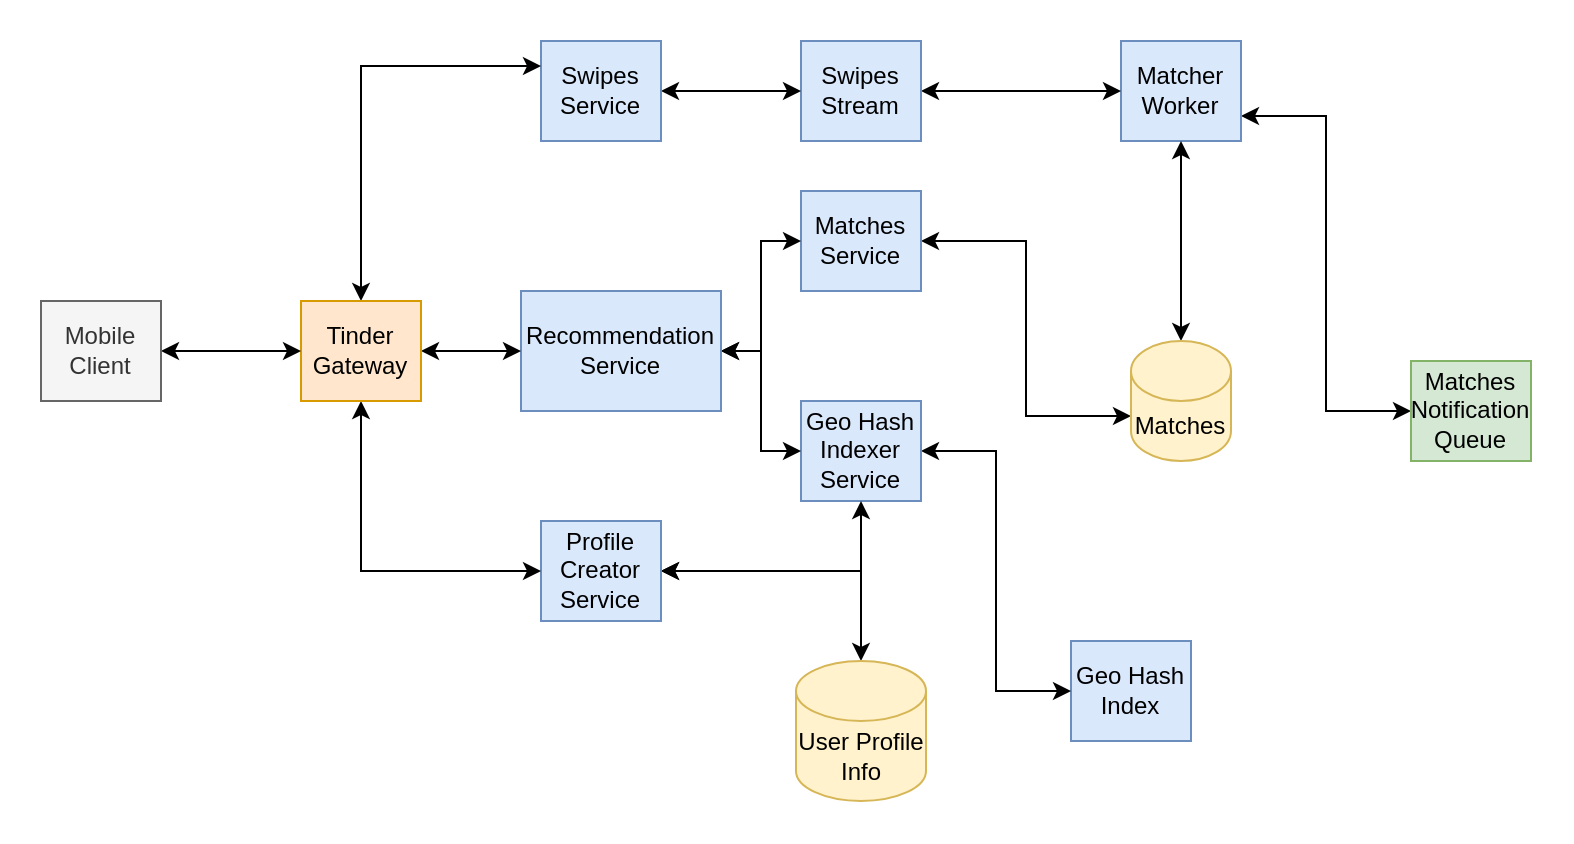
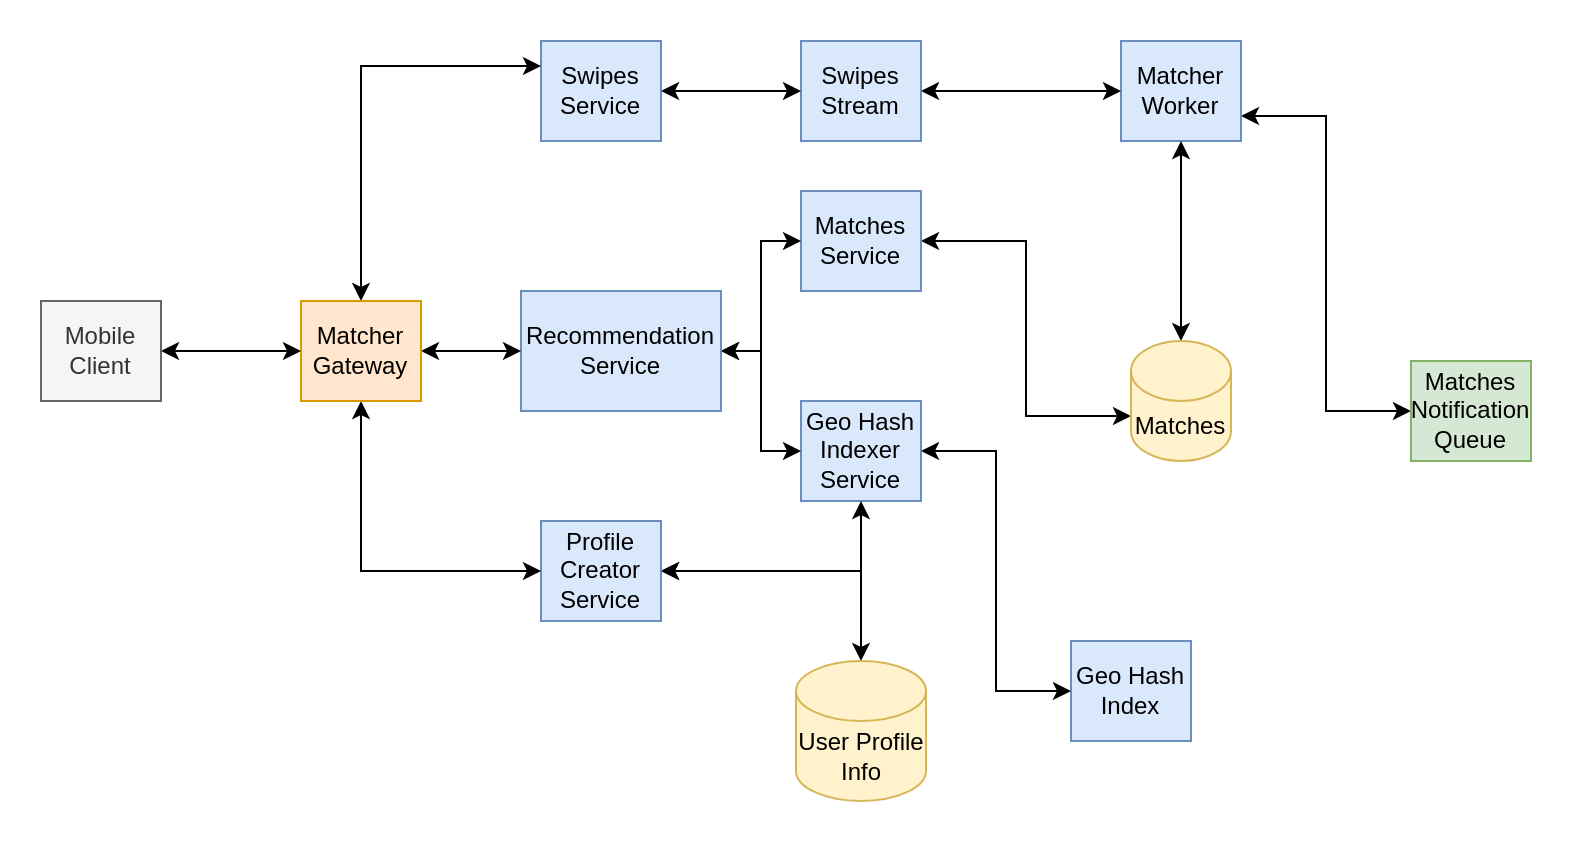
node "Tinder Gateway": label "Tinder Gateway" -> "Matcher Gateway"
